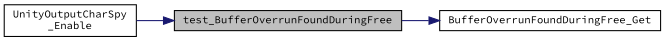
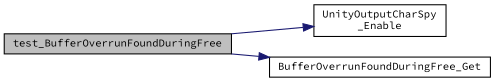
edge "UnityOutputCharSpy _Enable" -> "test_BufferOverrunFoundDuringFree": reversed
